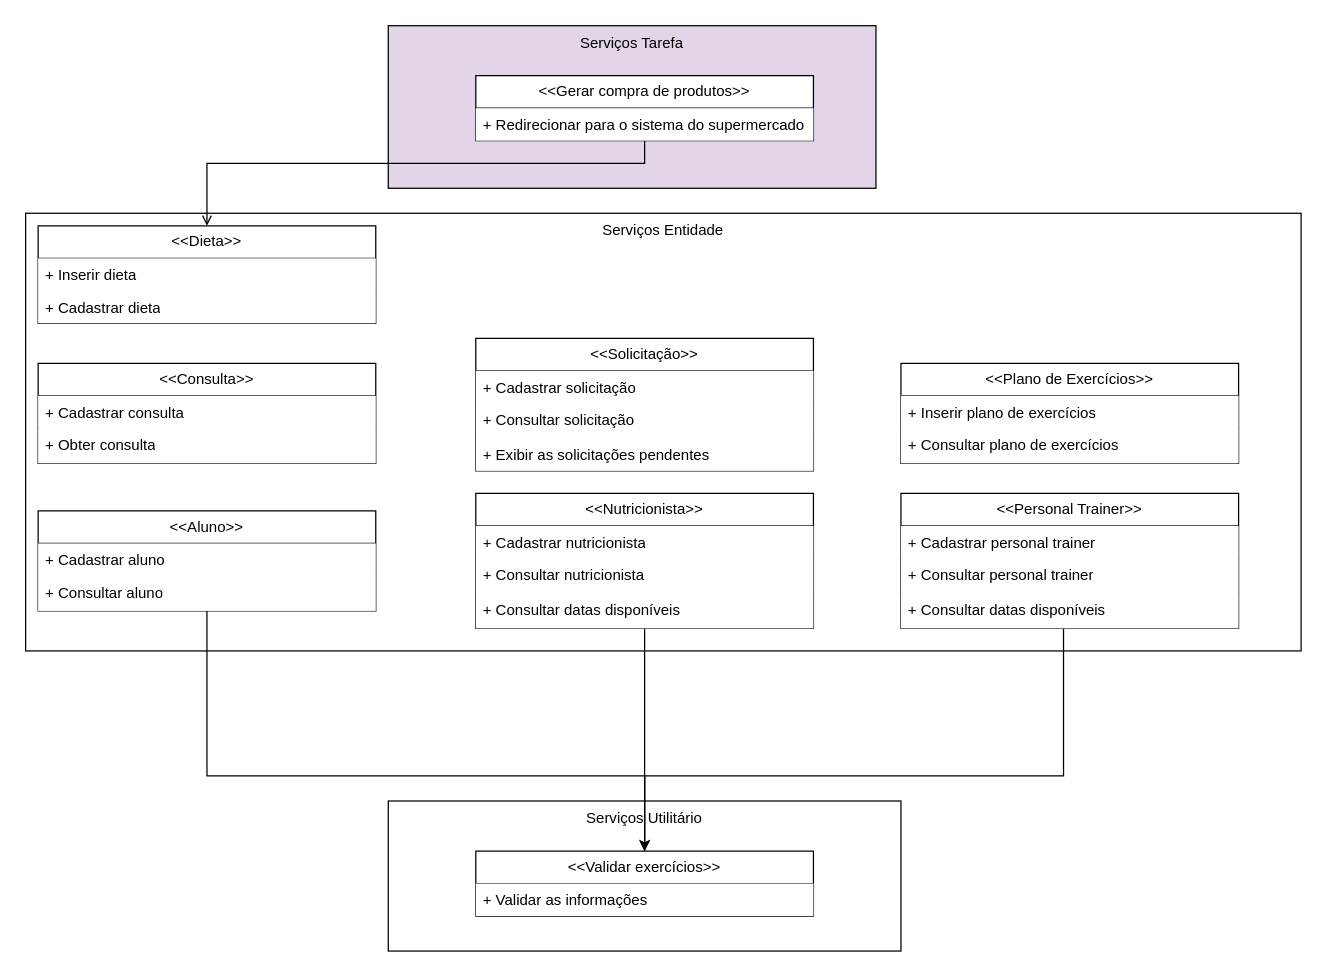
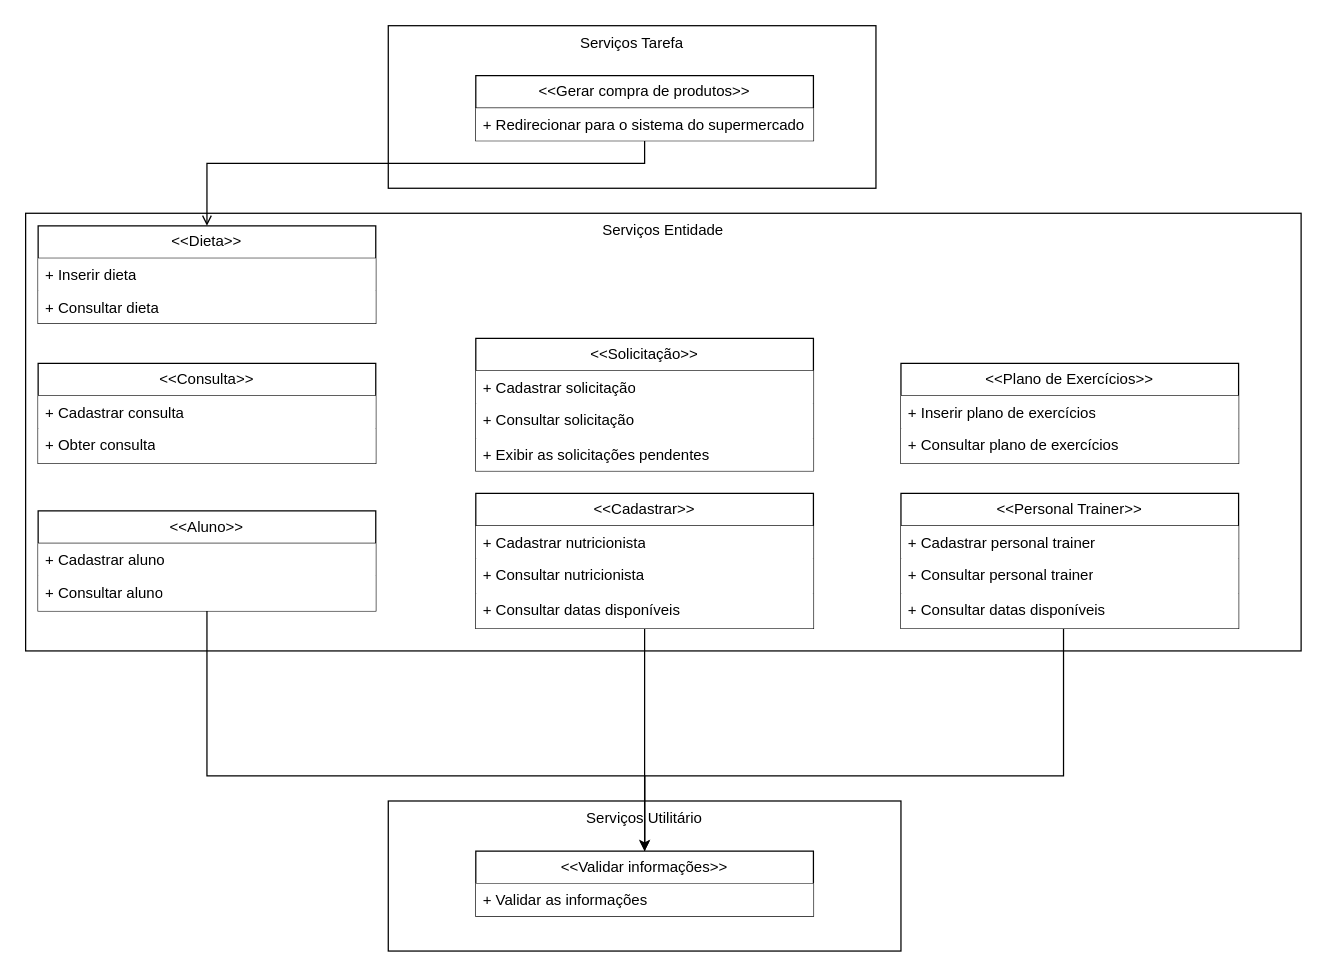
node "Serviços Tarefa": fillcolor #e1d5e7 -> #ffffff
node "+ Cadastrar dieta": label "+ Cadastrar dieta" -> "+ Consultar dieta"
node "<<Nutricionista>>": label "<<Nutricionista>>" -> "<<Cadastrar>>"
node "<<Validar exercícios>>": label "<<Validar exercícios>>" -> "<<Validar informações>>"
